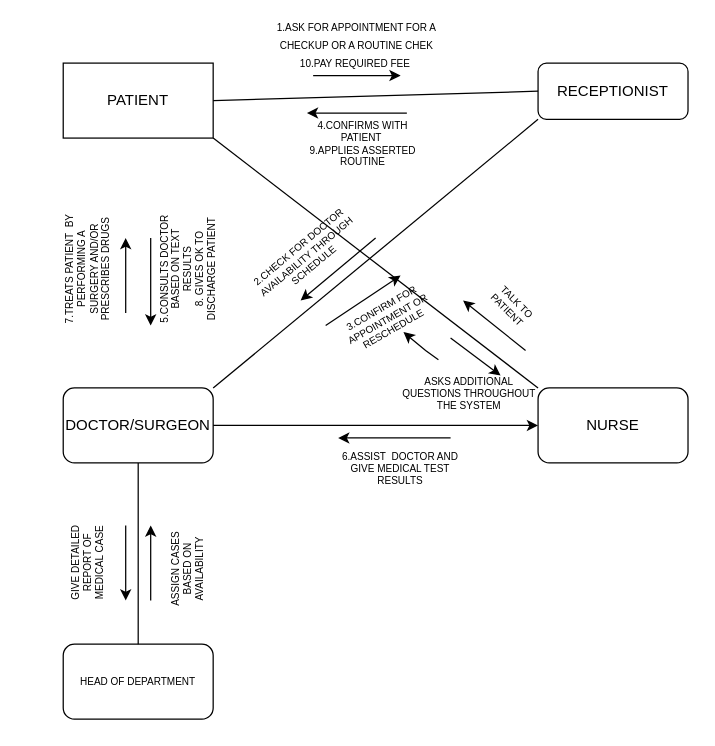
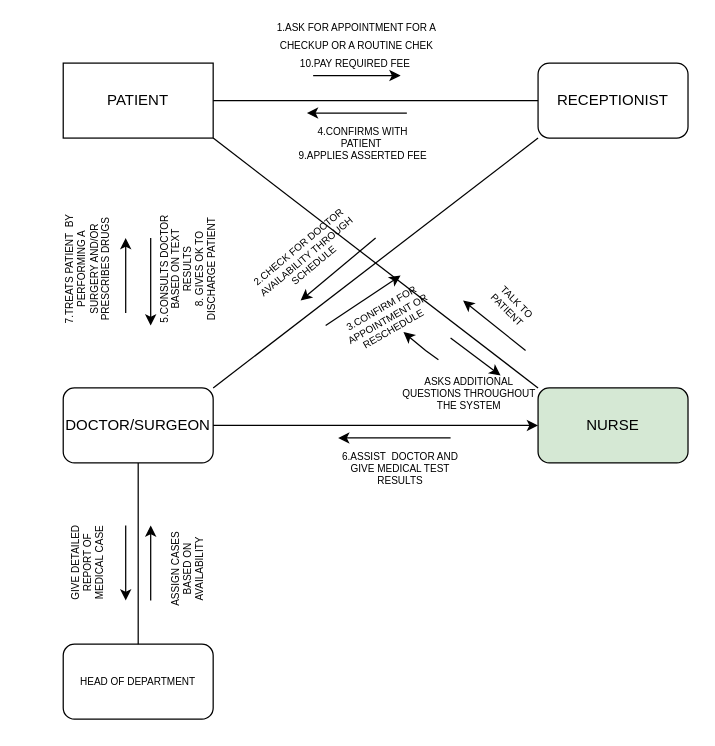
node "RECEPTIONIST": size 150x56 -> 150x75
node "4.CONFIRMS WITH PATIENT 9.APPLIES ASSERTED ROUTINE": label "4.CONFIRMS WITH PATIENT 9.APPLIES ASSERTED ROUTINE" -> "4.CONFIRMS WITH PATIENT 9.APPLIES ASSERTED FEE"
node "NURSE": fillcolor #ffffff -> #d5e8d4
